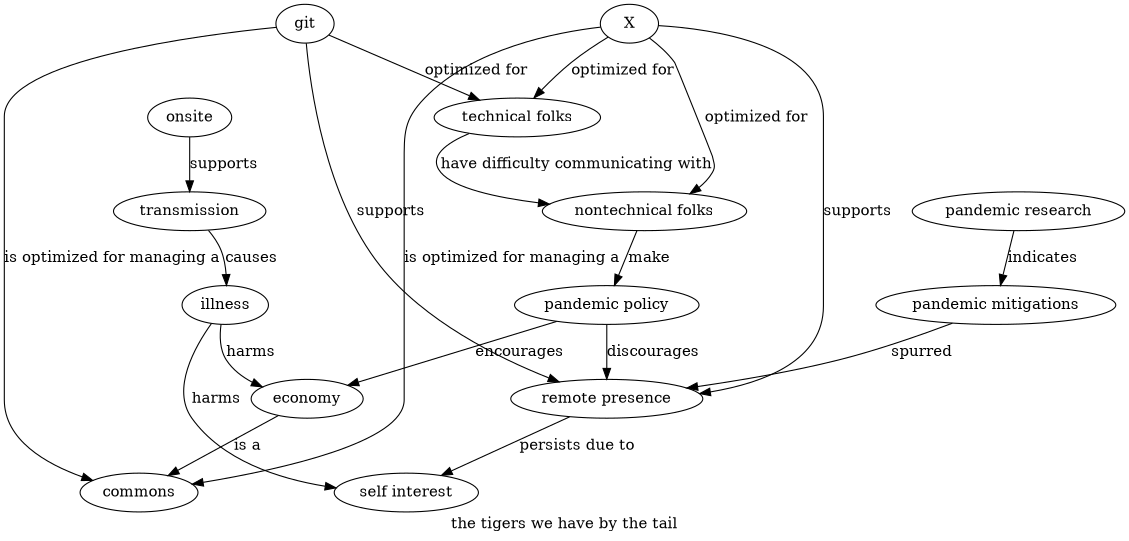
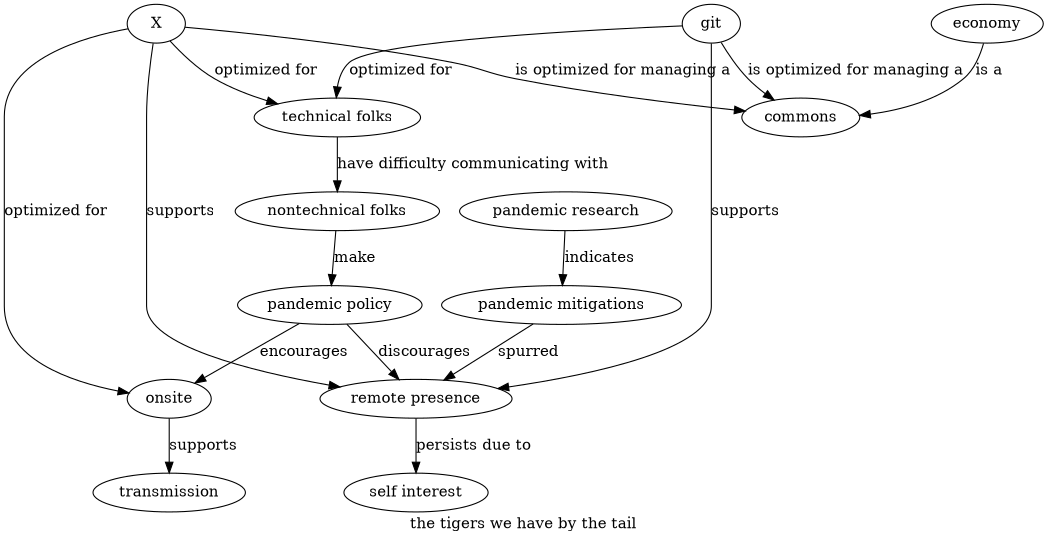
edge "X" -> "nontechnical folks": now "X" -> "onsite"
node "illness": removed
edge "pandemic policy" -> "economy": now "pandemic policy" -> "onsite"
